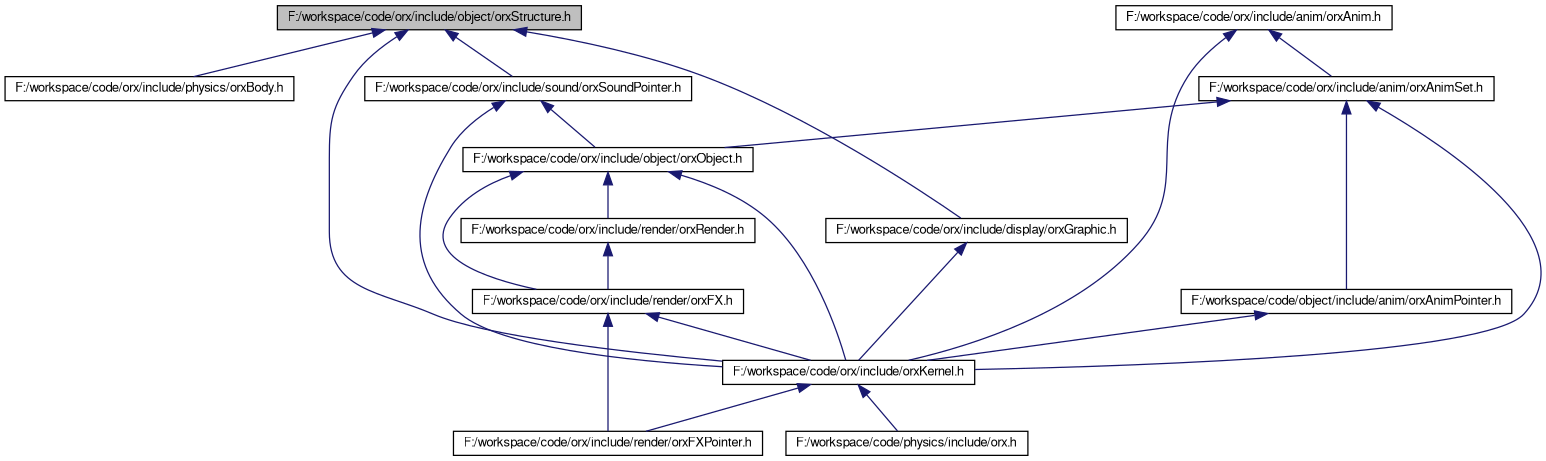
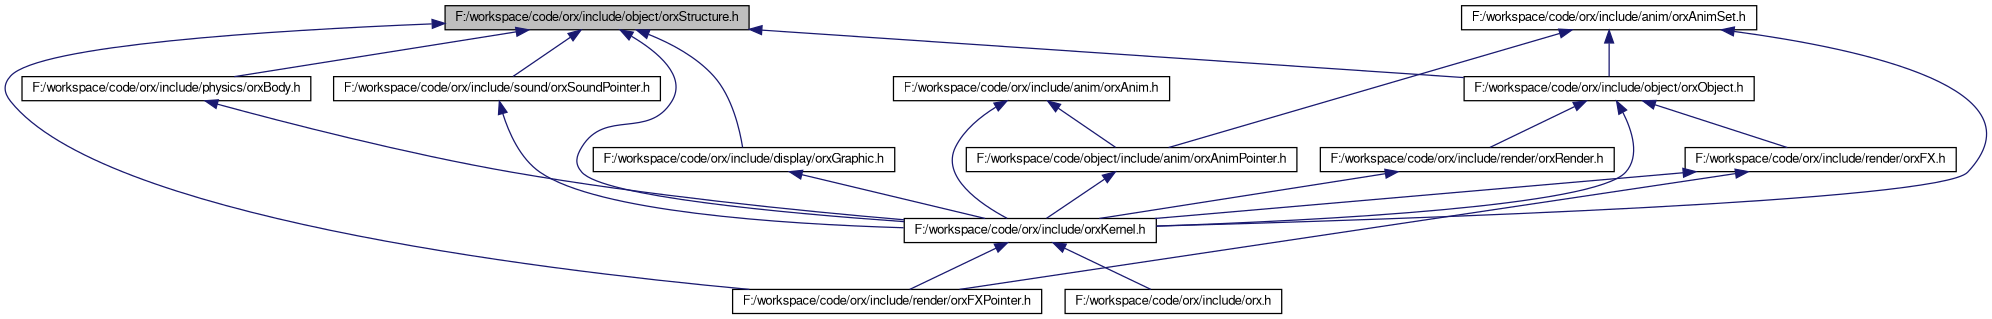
edge "F:/workspace/code/orx/include/anim/orxAnimSet.h" -> "F:/workspace/code/orx/include/anim/orxAnim.h": now "F:/workspace/code/object/include/anim/orxAnimPointer.h" -> "F:/workspace/code/orx/include/anim/orxAnim.h"
edge "F:/workspace/code/orx/include/object/orxObject.h" -> "F:/workspace/code/orx/include/sound/orxSoundPointer.h": now "F:/workspace/code/orx/include/object/orxObject.h" -> "F:/workspace/code/orx/include/object/orxStructure.h"
edge "F:/workspace/code/orx/include/orxKernel.h" -> "F:/workspace/code/orx/include/physics/orxBody.h": added
edge "F:/workspace/code/orx/include/render/orxFXPointer.h" -> "F:/workspace/code/orx/include/object/orxStructure.h": added
edge "F:/workspace/code/orx/include/render/orxFX.h" -> "F:/workspace/code/orx/include/render/orxRender.h": now "F:/workspace/code/orx/include/orxKernel.h" -> "F:/workspace/code/orx/include/render/orxRender.h"
node "F:/workspace/code/physics/include/orx.h": label "F:/workspace/code/physics/include/orx.h" -> "F:/workspace/code/orx/include/orx.h"
